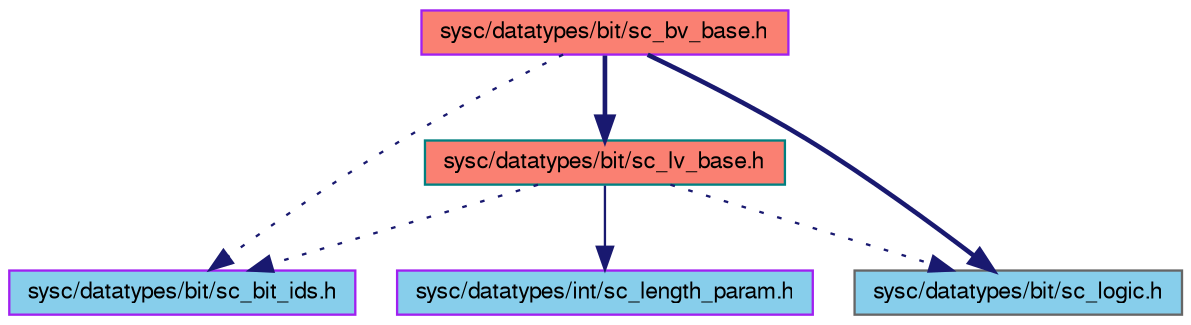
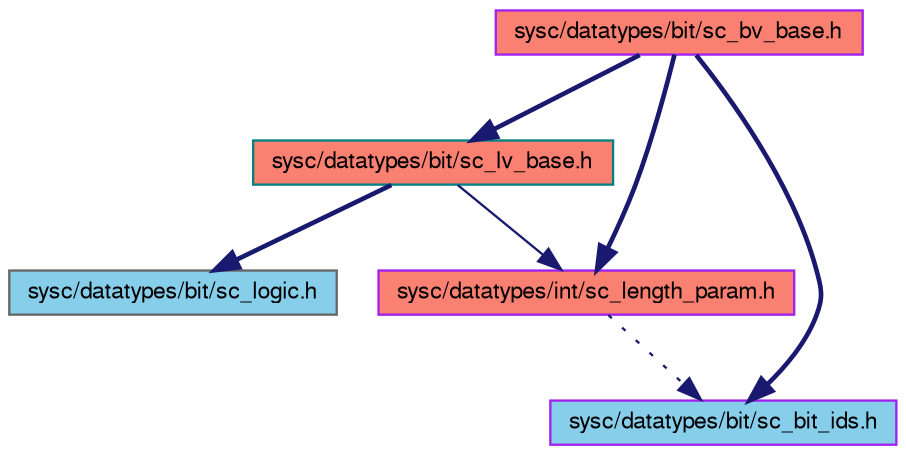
edge "sysc/datatypes/bit/sc_bv_base.h" -> "sysc/datatypes/bit/sc_logic.h": now "sysc/datatypes/bit/sc_bv_base.h" -> "sysc/datatypes/int/sc_length_param.h"
edge "sysc/datatypes/bit/sc_bv_base.h" -> "sysc/datatypes/bit/sc_bit_ids.h": style dotted -> bold
edge "sysc/datatypes/bit/sc_lv_base.h" -> "sysc/datatypes/bit/sc_bit_ids.h": now "sysc/datatypes/int/sc_length_param.h" -> "sysc/datatypes/bit/sc_bit_ids.h"
edge "sysc/datatypes/bit/sc_lv_base.h" -> "sysc/datatypes/bit/sc_logic.h": style dotted -> bold
node "sysc/datatypes/int/sc_length_param.h": fillcolor skyblue -> salmon
